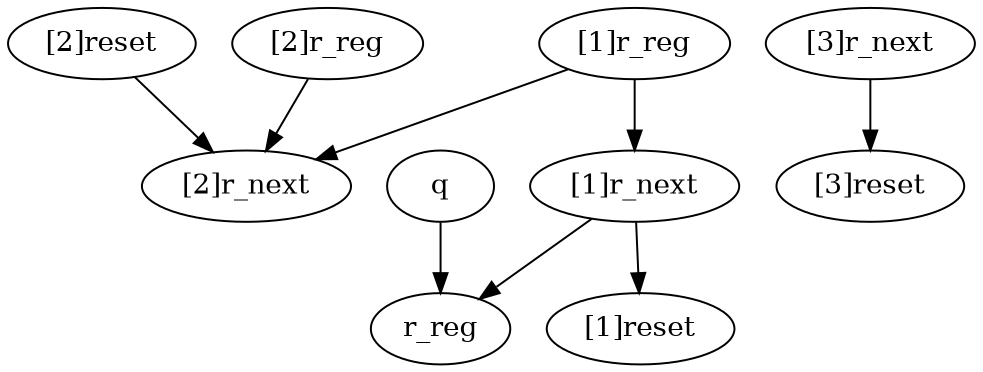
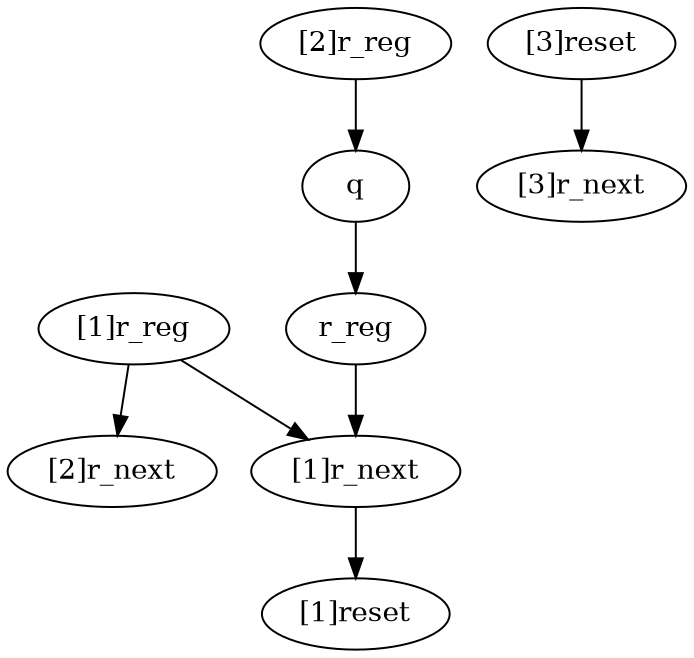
node "[2]reset": removed
edge "[3]r_next" -> "[3]reset": reversed
edge "[2]r_reg" -> "[2]r_next": now "[2]r_reg" -> "q"
edge "[1]r_next" -> "r_reg": reversed
